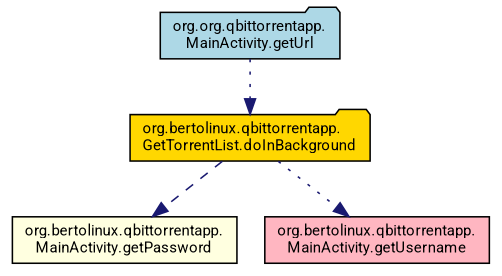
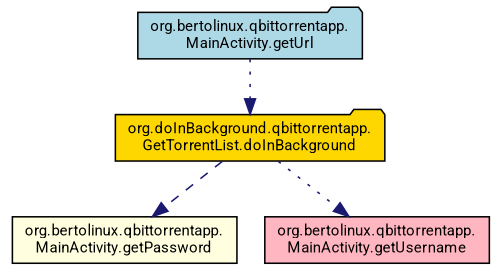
node "org.org.qbittorrentapp. MainActivity.getUrl": label "org.org.qbittorrentapp. MainActivity.getUrl" -> "org.bertolinux.qbittorrentapp. MainActivity.getUrl"
node "org.bertolinux.qbittorrentapp. GetTorrentList.doInBackground": label "org.bertolinux.qbittorrentapp. GetTorrentList.doInBackground" -> "org.doInBackground.qbittorrentapp. GetTorrentList.doInBackground"
